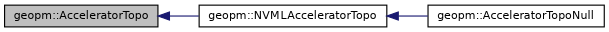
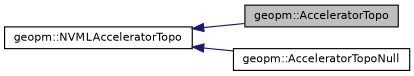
edge "geopm::NVMLAcceleratorTopo" -> "geopm::AcceleratorTopo": reversed
